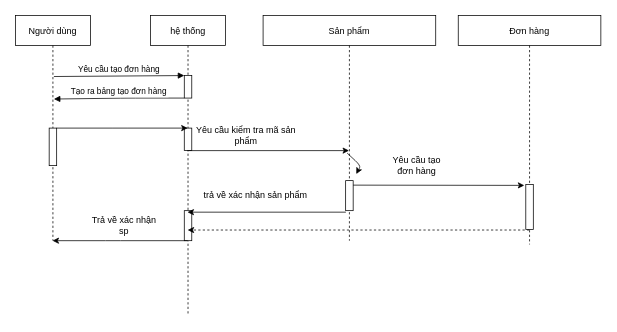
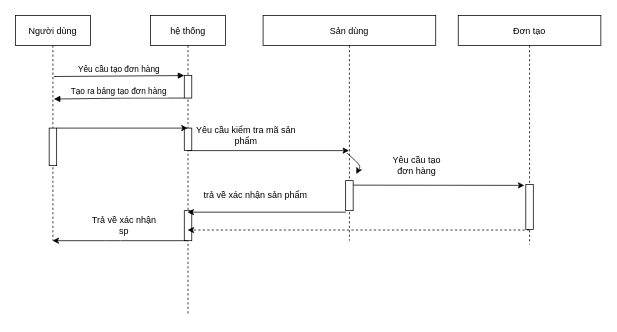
node "Sản phẩm": label "Sản phẩm" -> "Sản dùng"
node "Đơn hàng": label "Đơn hàng" -> "Đơn tạo"
